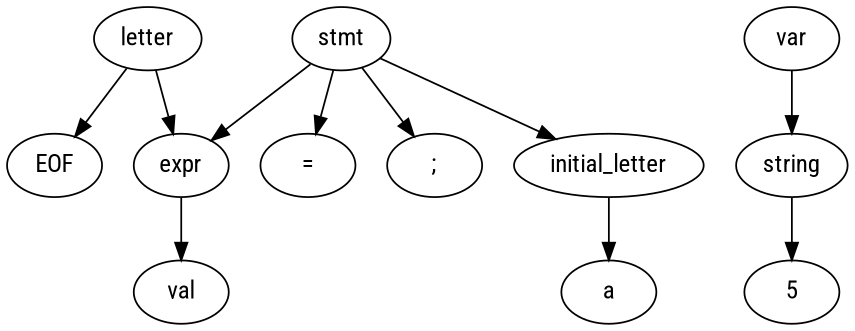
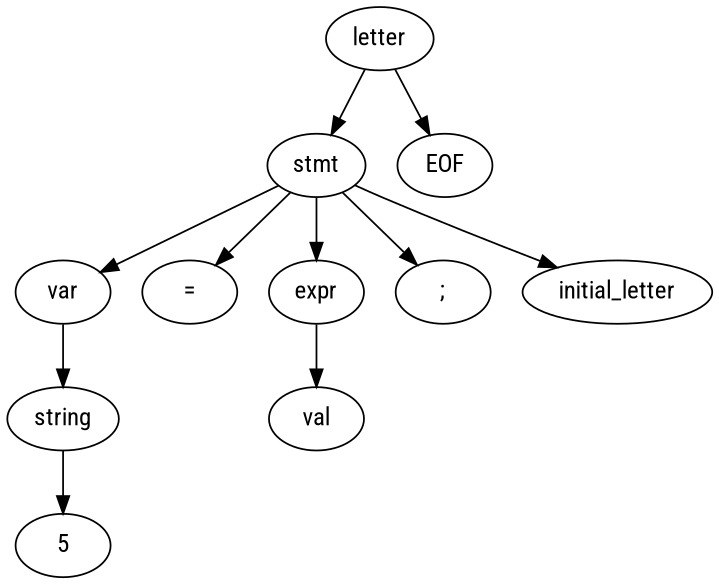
edge "letter" -> "expr": now "letter" -> "stmt"
edge "stmt" -> "var": added
node "a": removed
